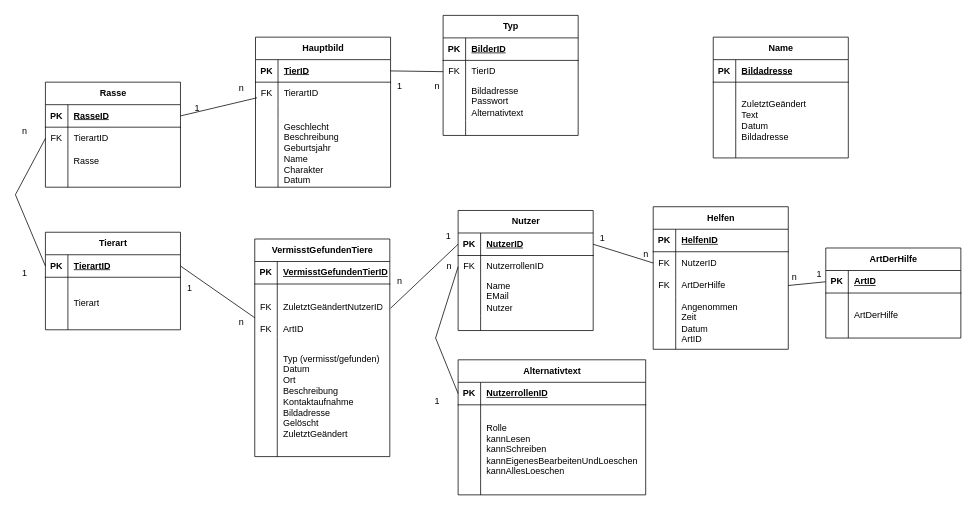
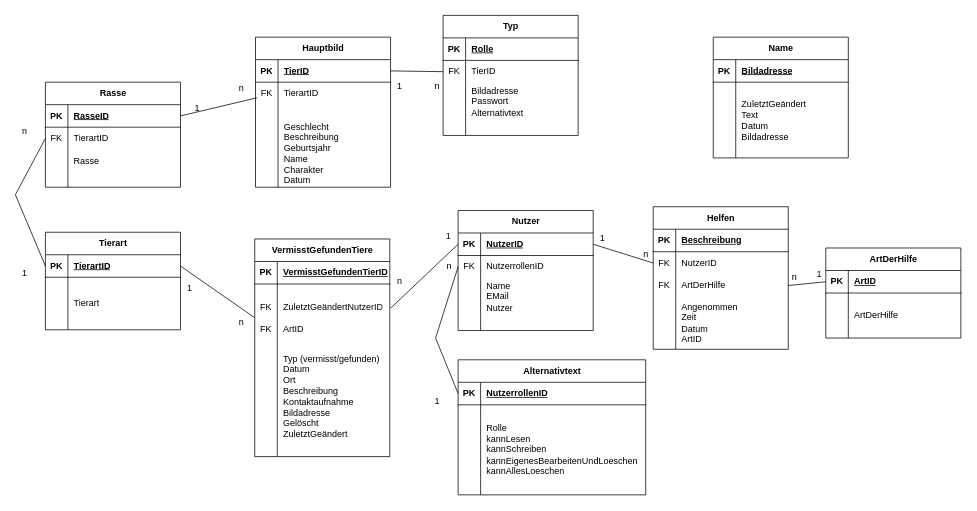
node "BilderID": label "BilderID" -> "Rolle"
node "HelfenID": label "HelfenID" -> "Beschreibung"
